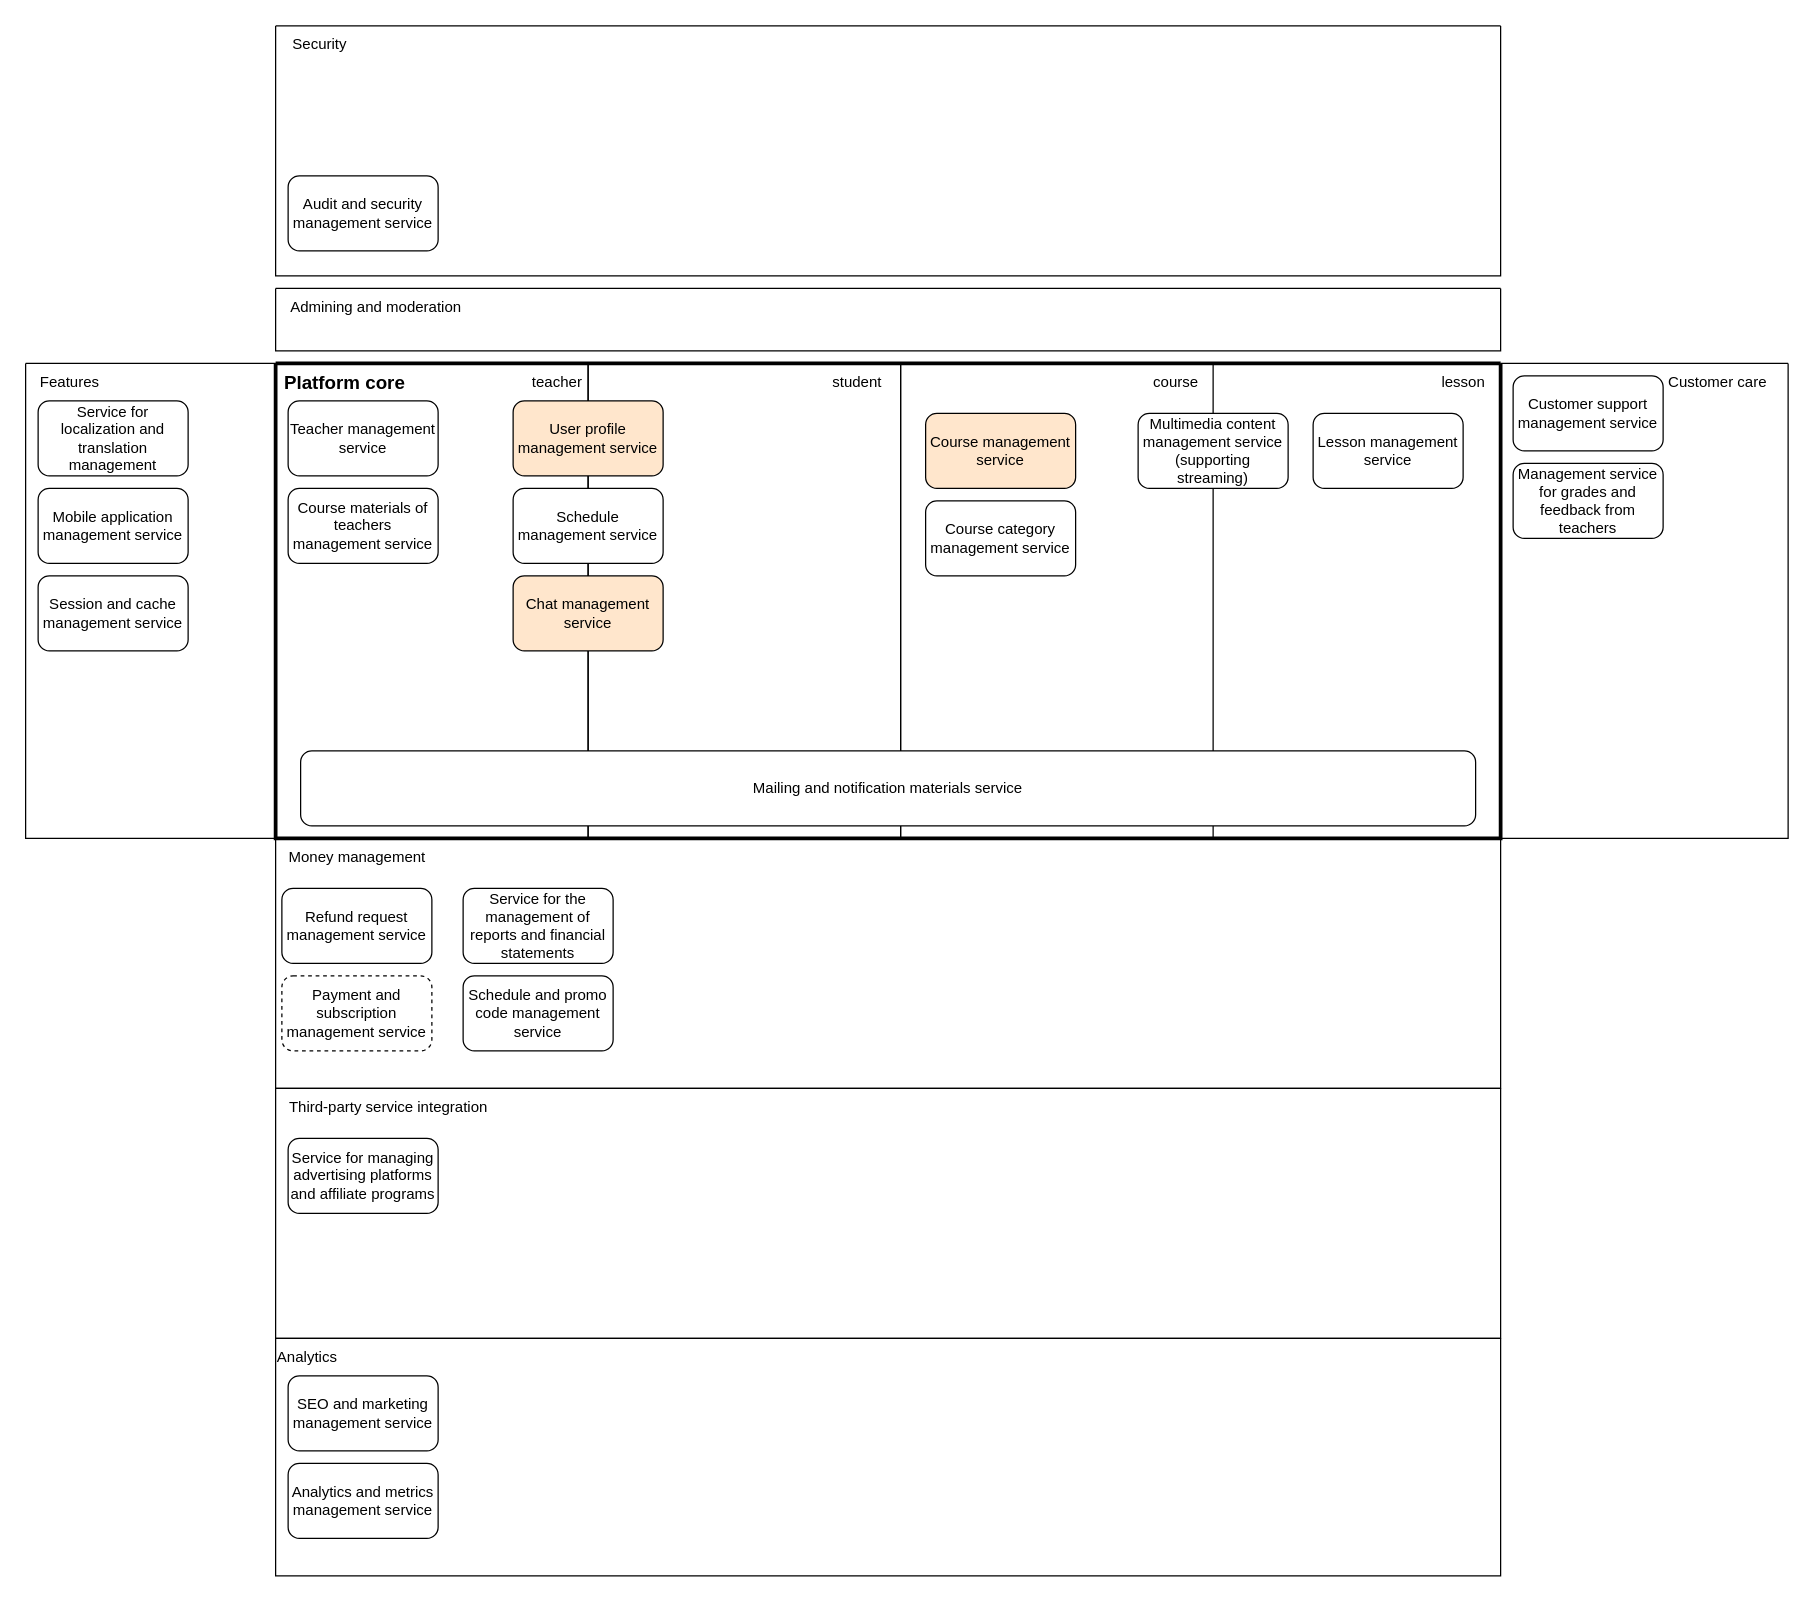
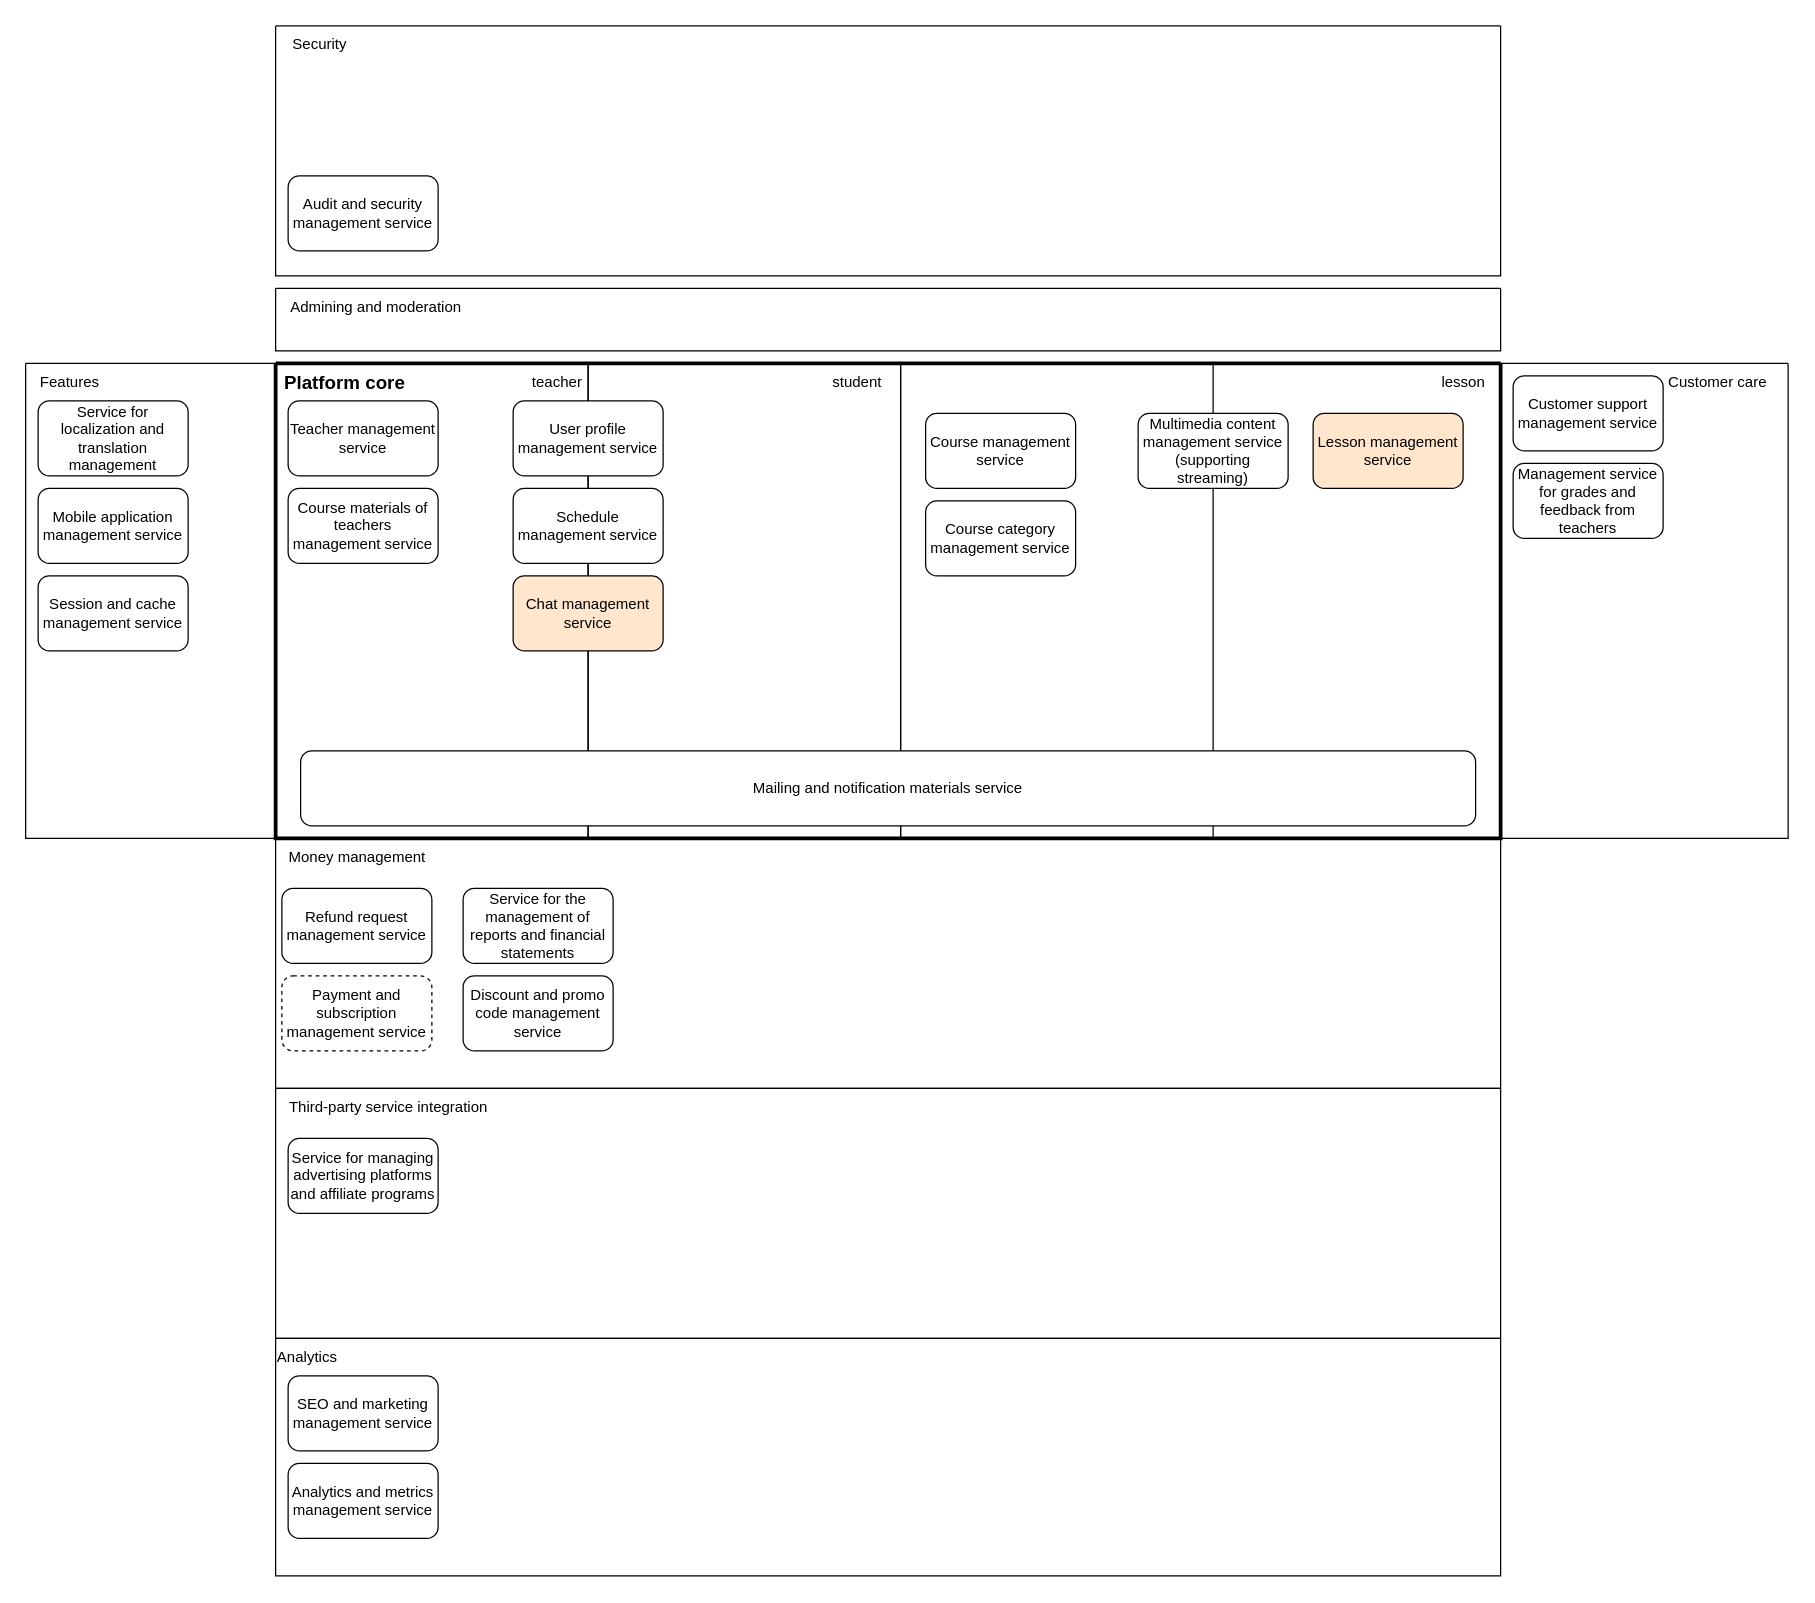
node "course": removed
node "User profile management service": fillcolor #ffe6cc -> #ffffff
node "Course management service": fillcolor #ffe6cc -> #ffffff
node "Lesson management service": fillcolor #ffffff -> #ffe6cc
node "Schedule and promo code management service": label "Schedule and promo code management service" -> "Discount and promo code management service"
